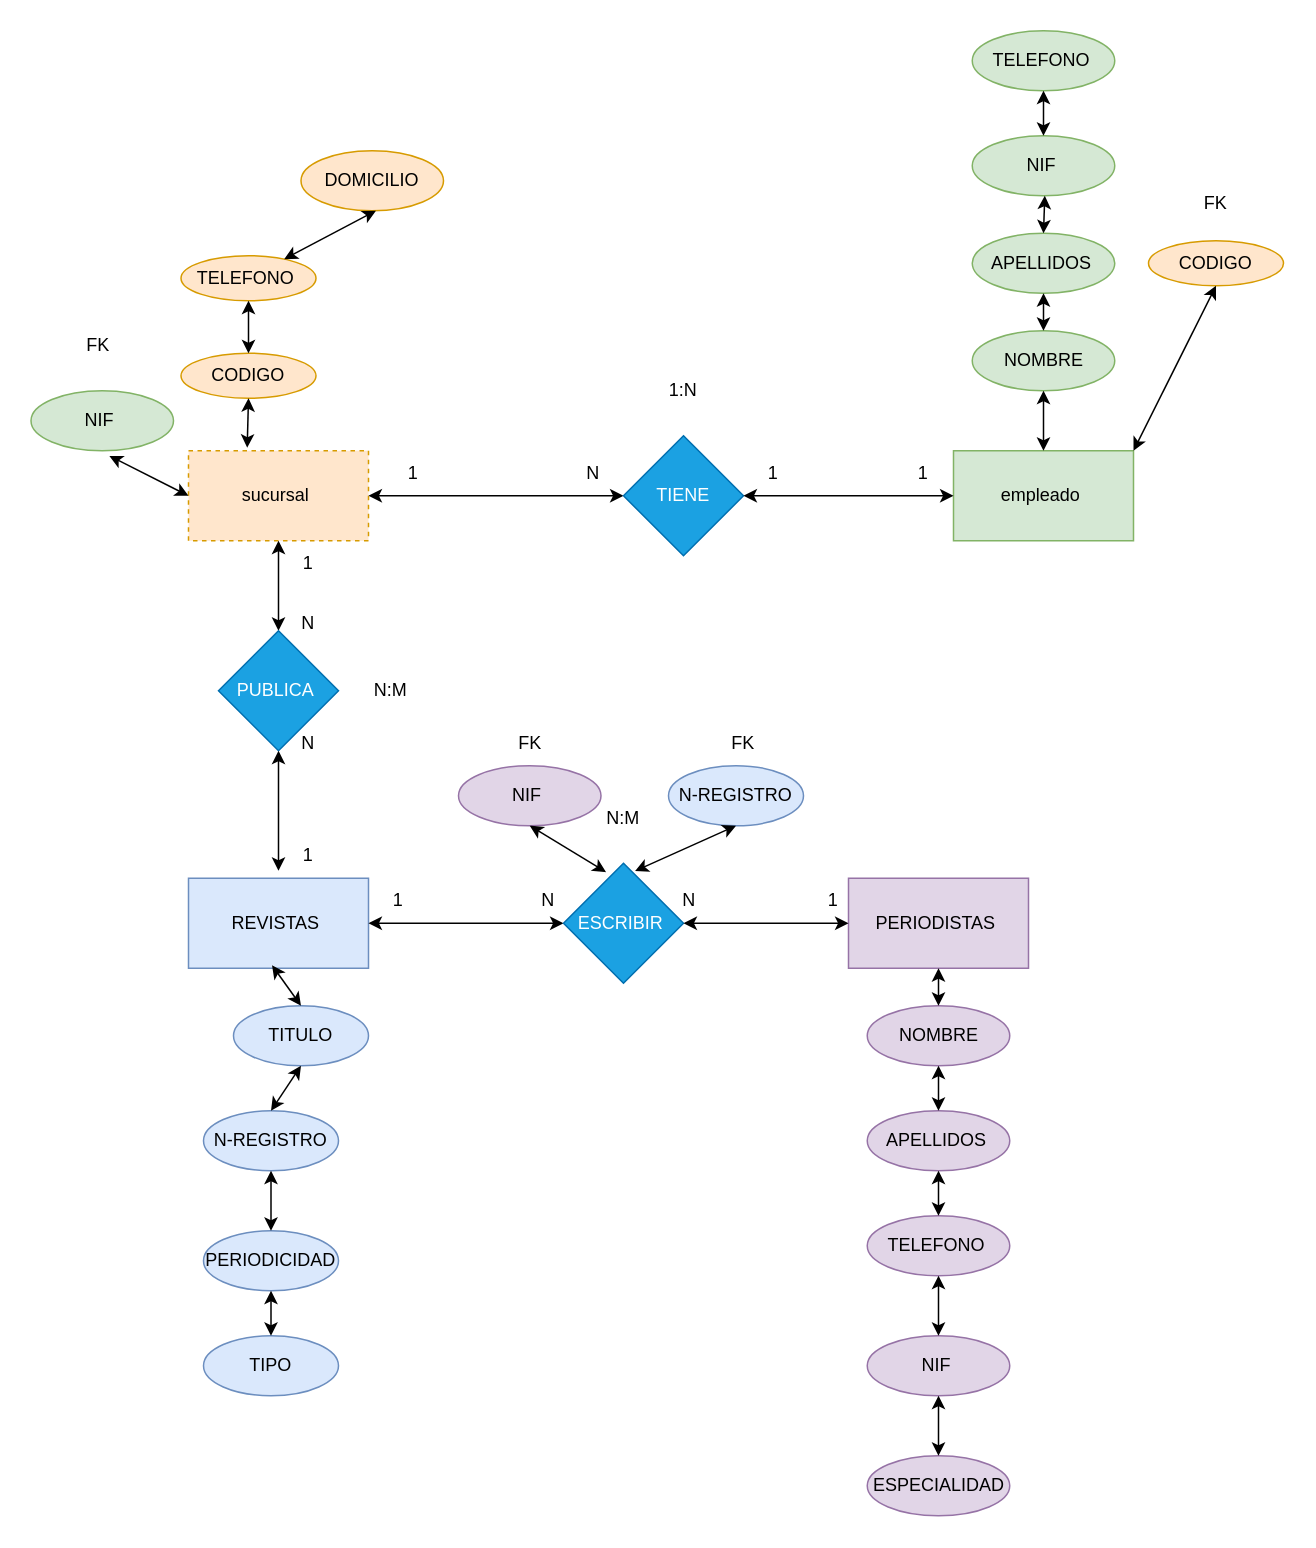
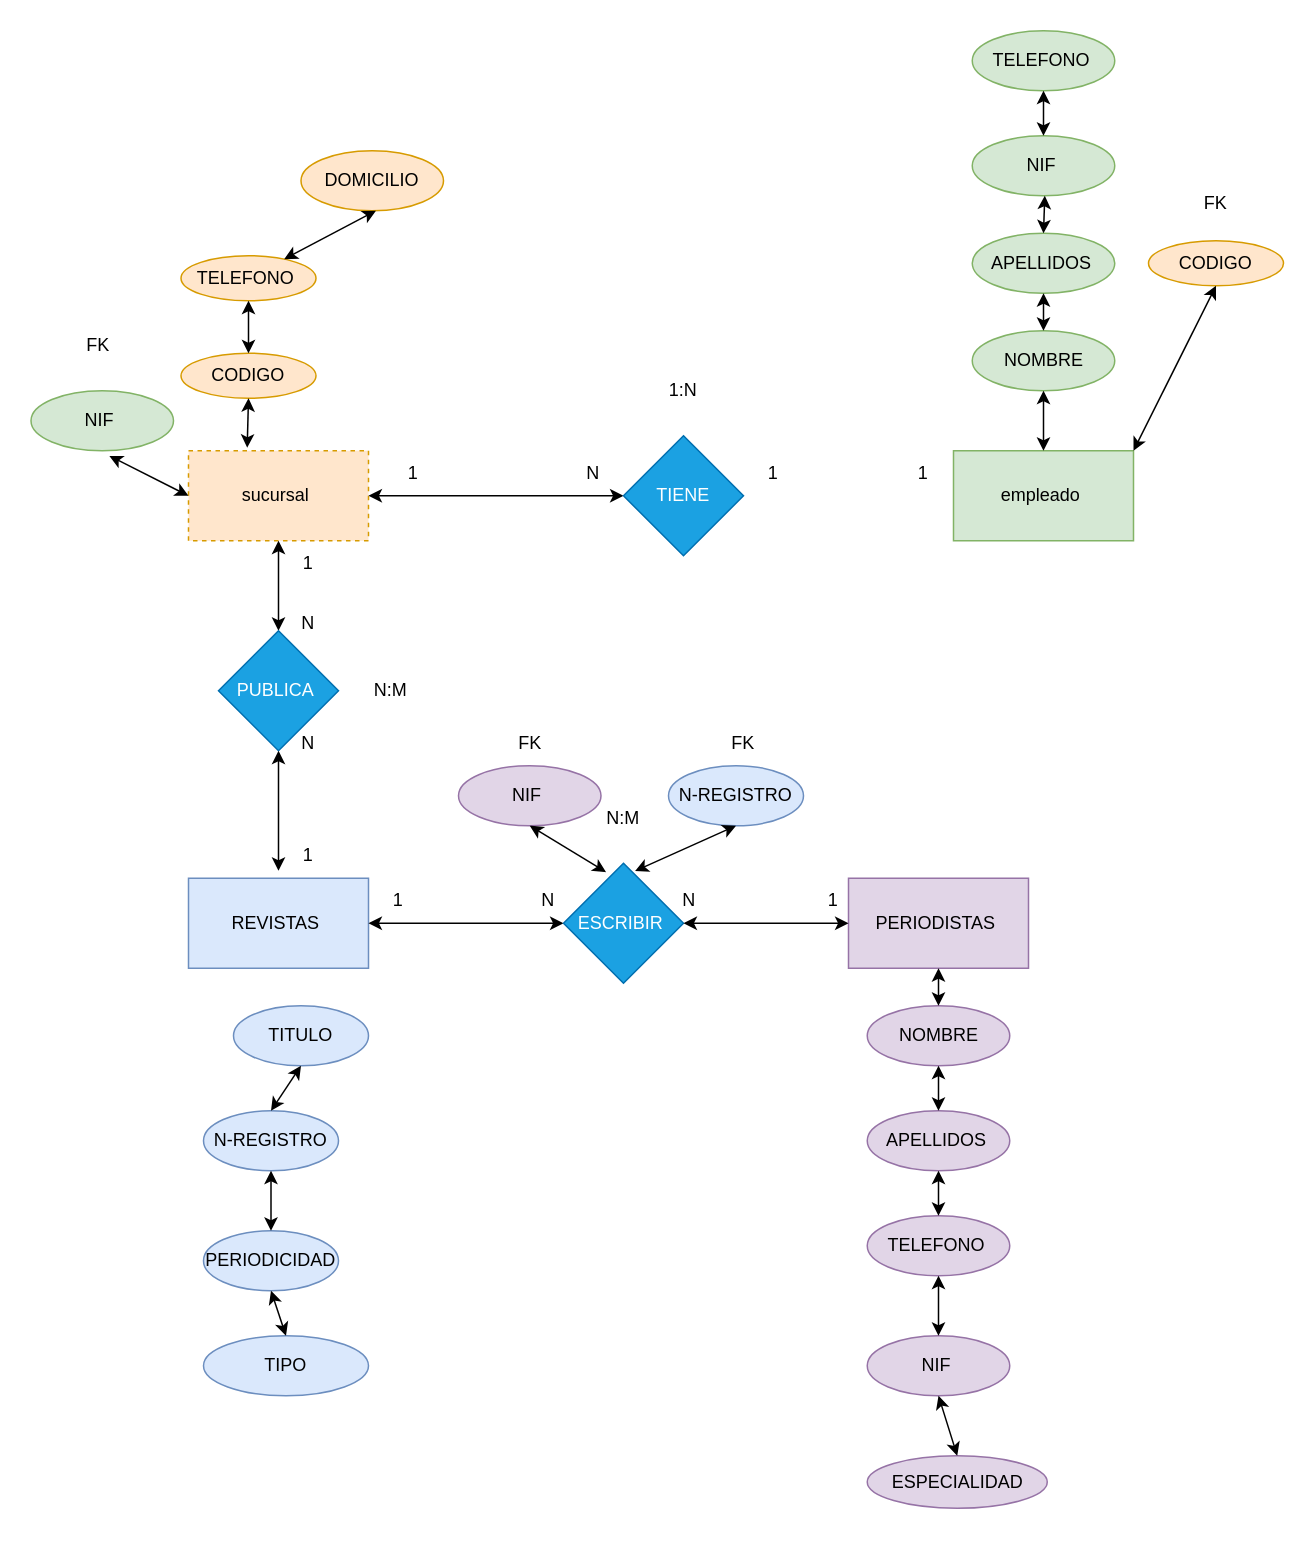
edge "TIENE" -- "empleado": removed
edge "REVISTAS" -- "TITULO": removed
node "TIPO": size 135x60 -> 165x60
node "ESPECIALIDAD": size 143x60 -> 180x53
